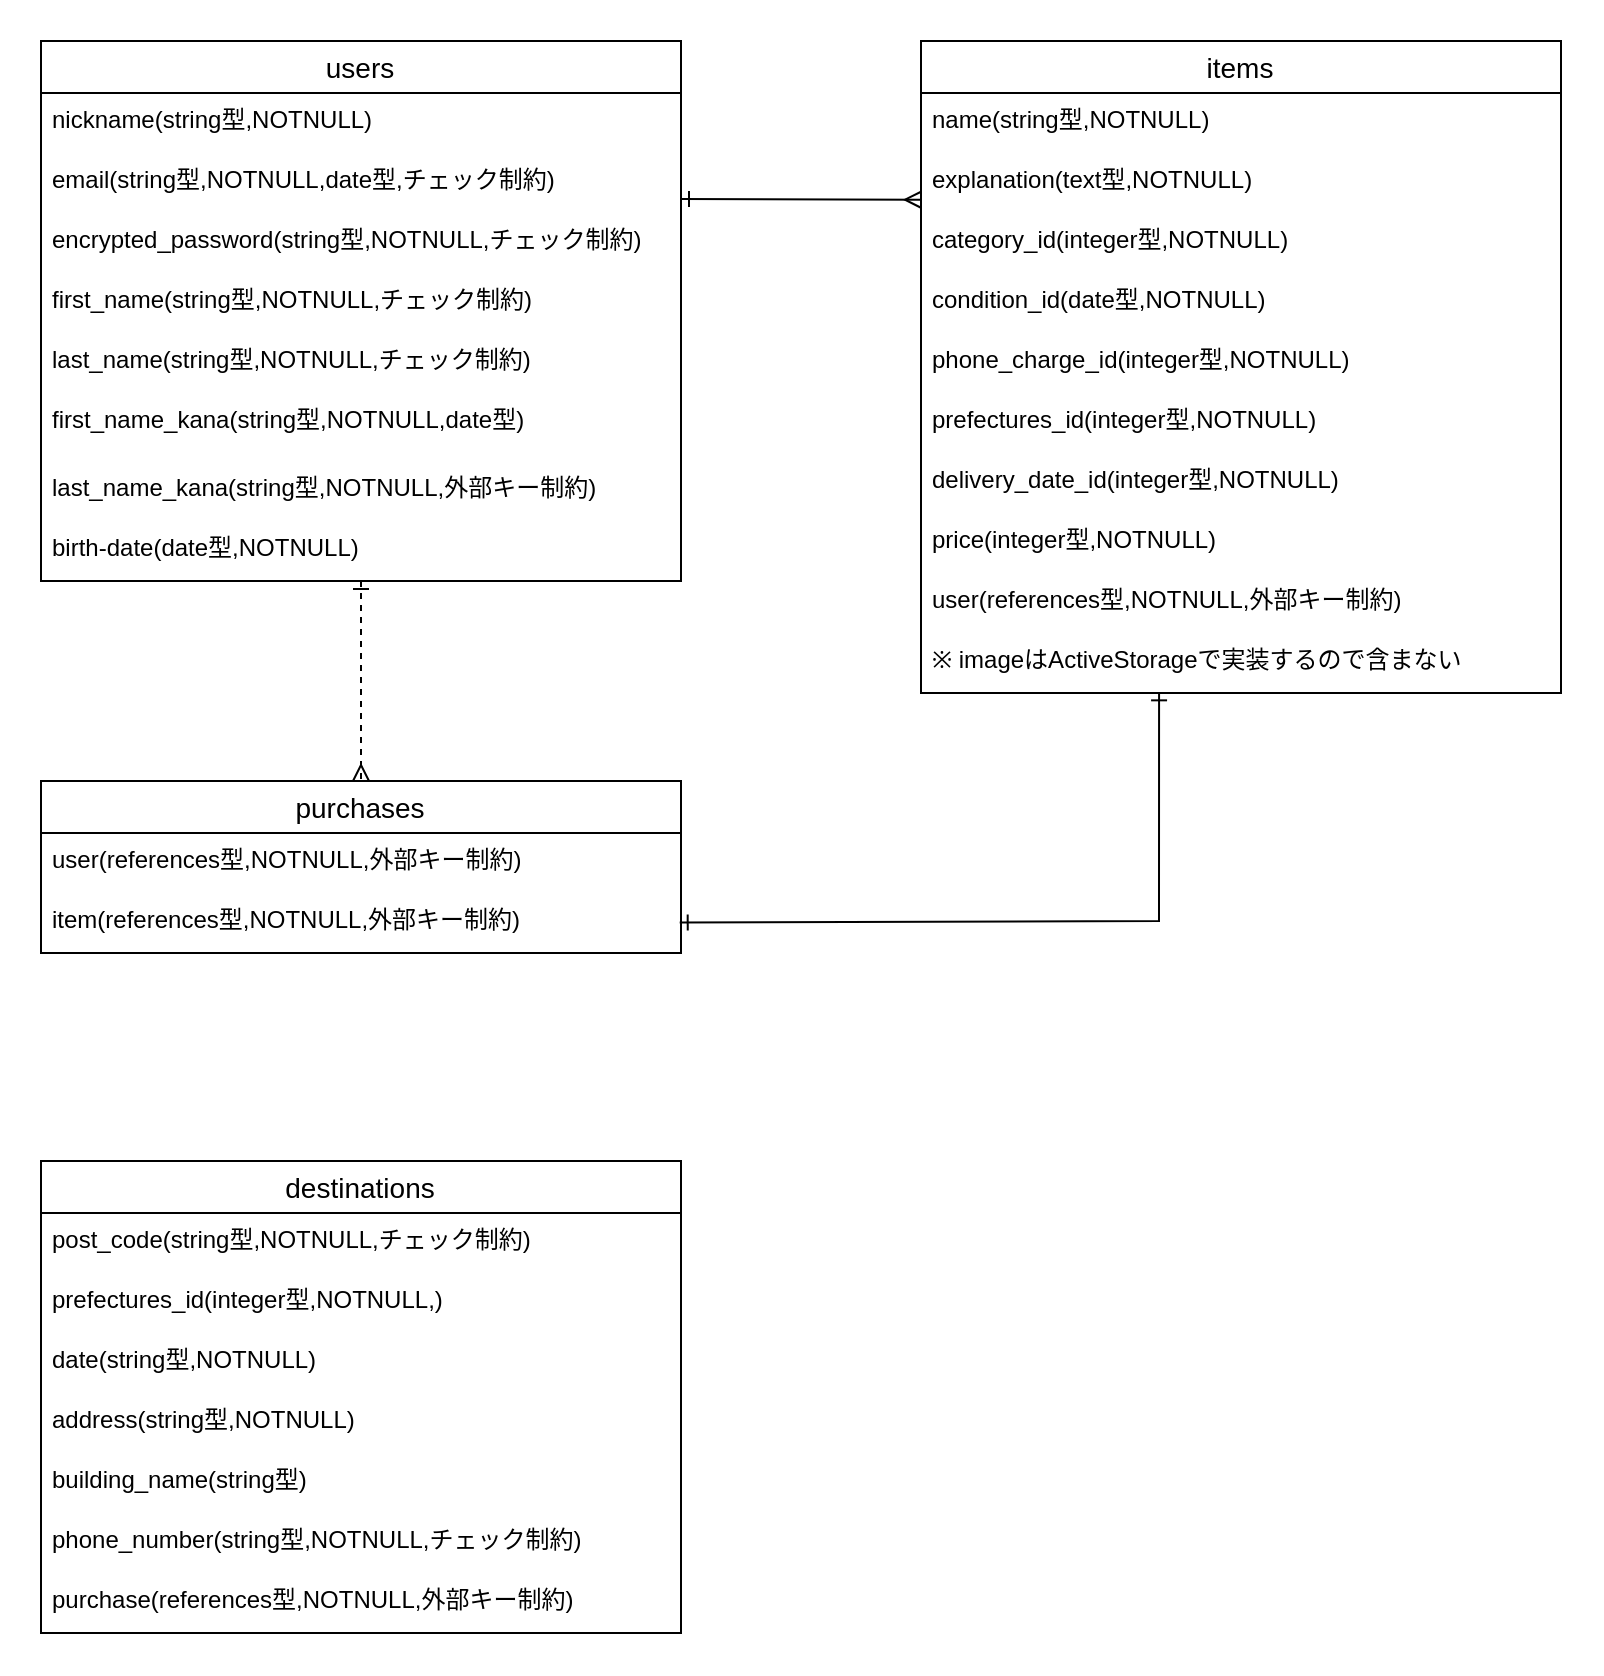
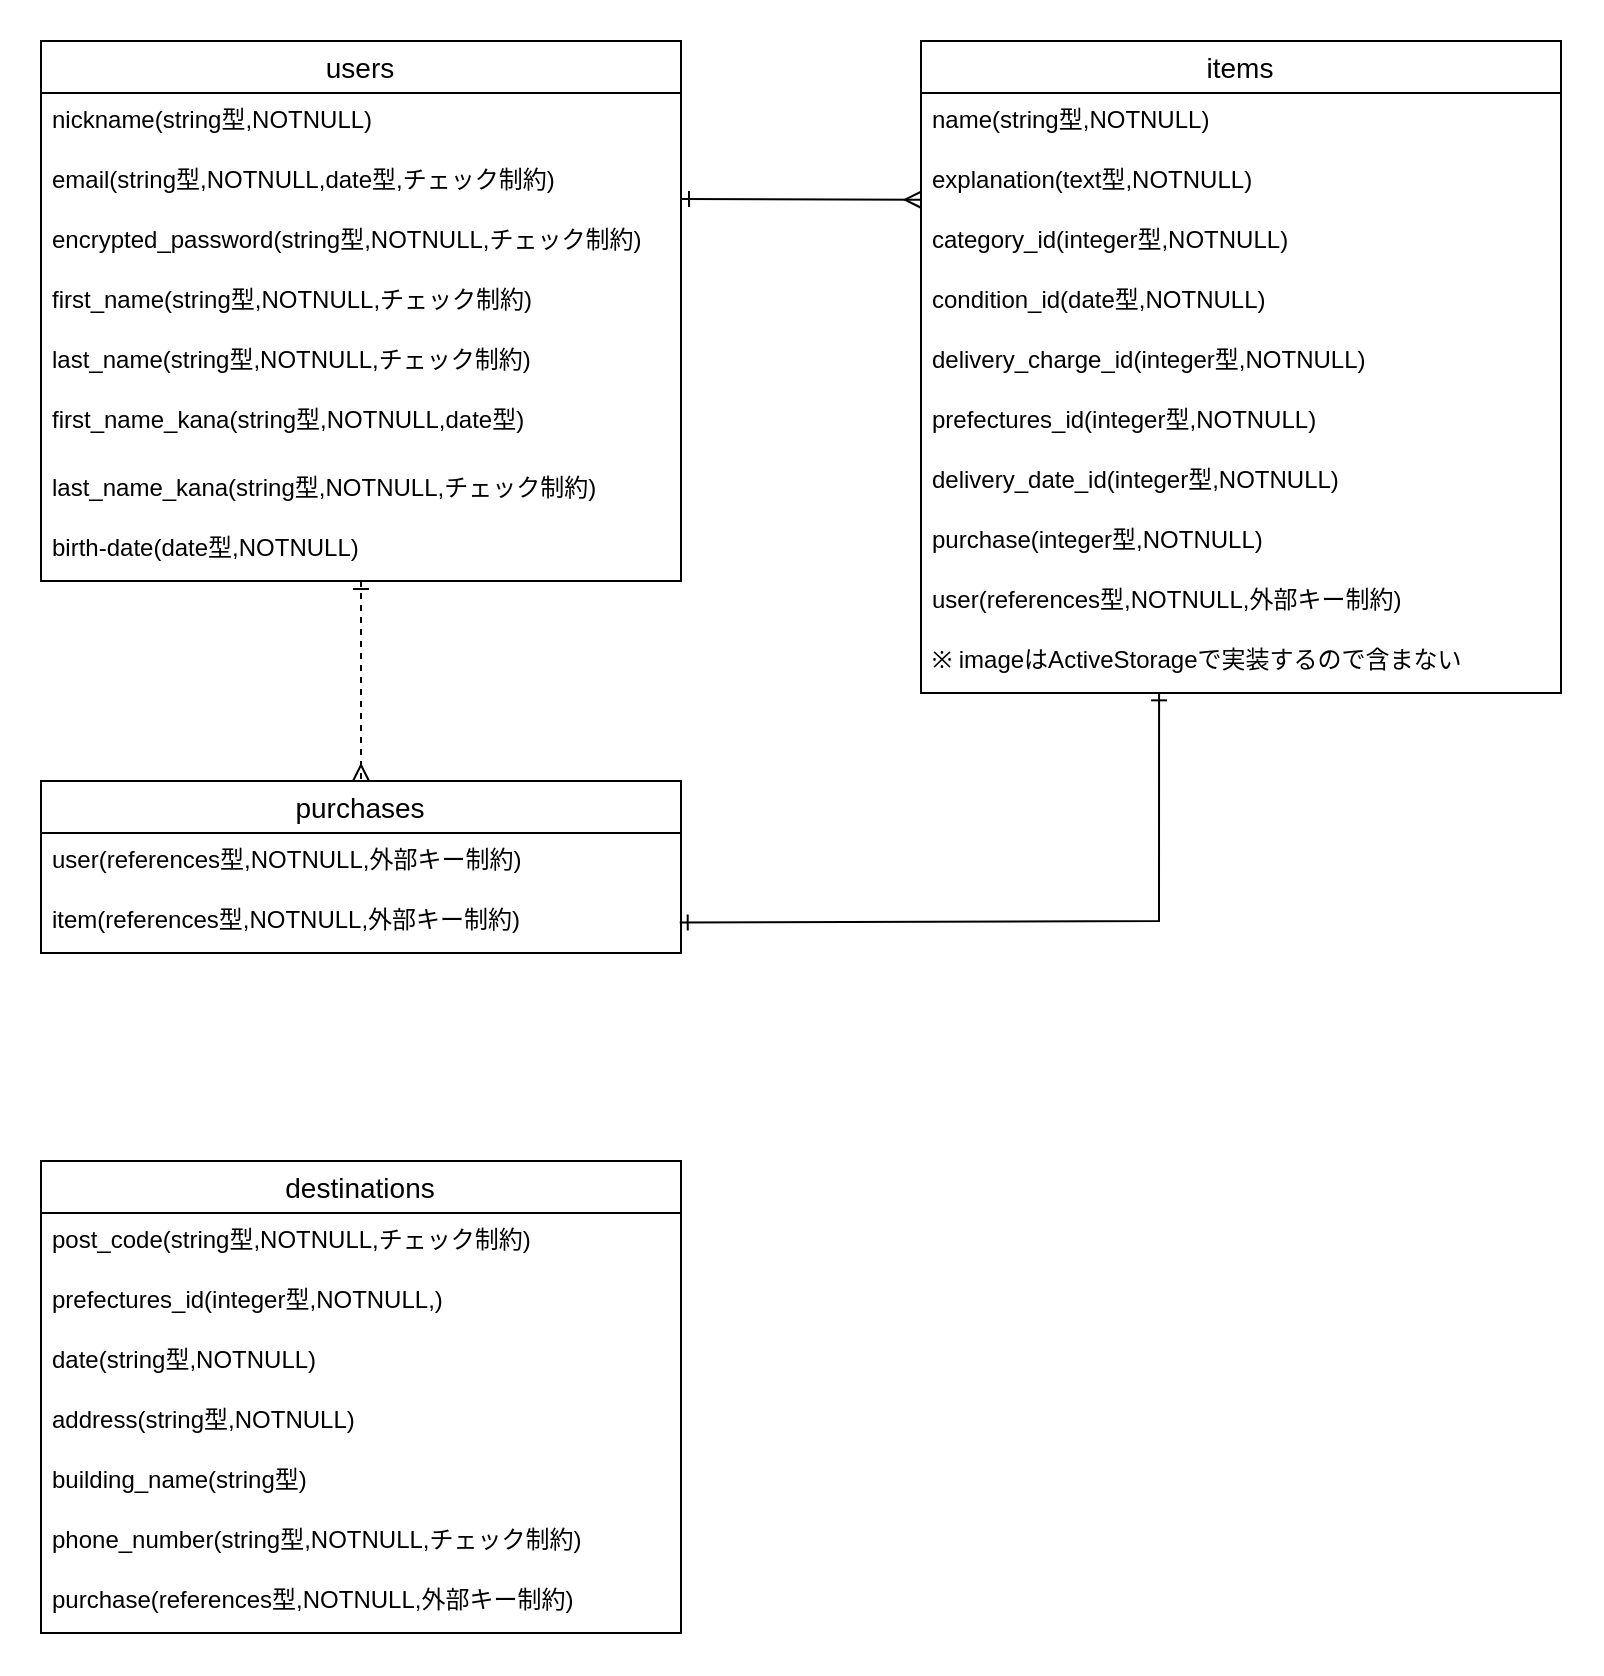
node "phone_charge_id(integer型,NOTNULL)": label "phone_charge_id(integer型,NOTNULL)" -> "delivery_charge_id(integer型,NOTNULL)"
node "last_name_kana(string型,NOTNULL,外部キー制約)": label "last_name_kana(string型,NOTNULL,外部キー制約)" -> "last_name_kana(string型,NOTNULL,チェック制約)"
node "price(integer型,NOTNULL)": label "price(integer型,NOTNULL)" -> "purchase(integer型,NOTNULL)"
